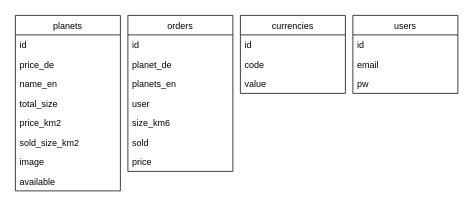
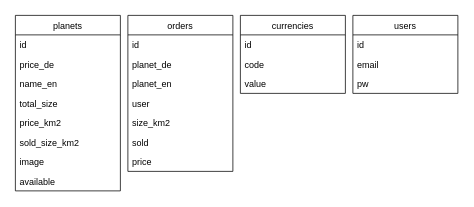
node "planets_en": label "planets_en" -> "planet_en"
node "size_km6": label "size_km6" -> "size_km2"
